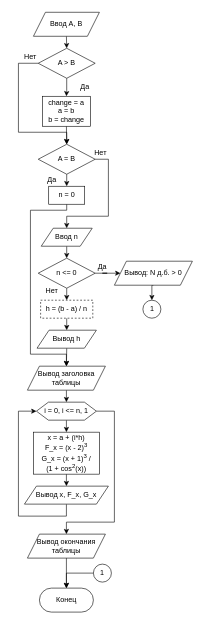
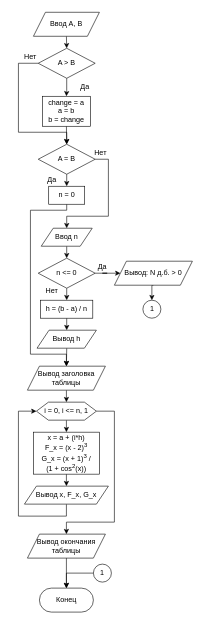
node "h = (b - a) / n": style dashed -> solid
